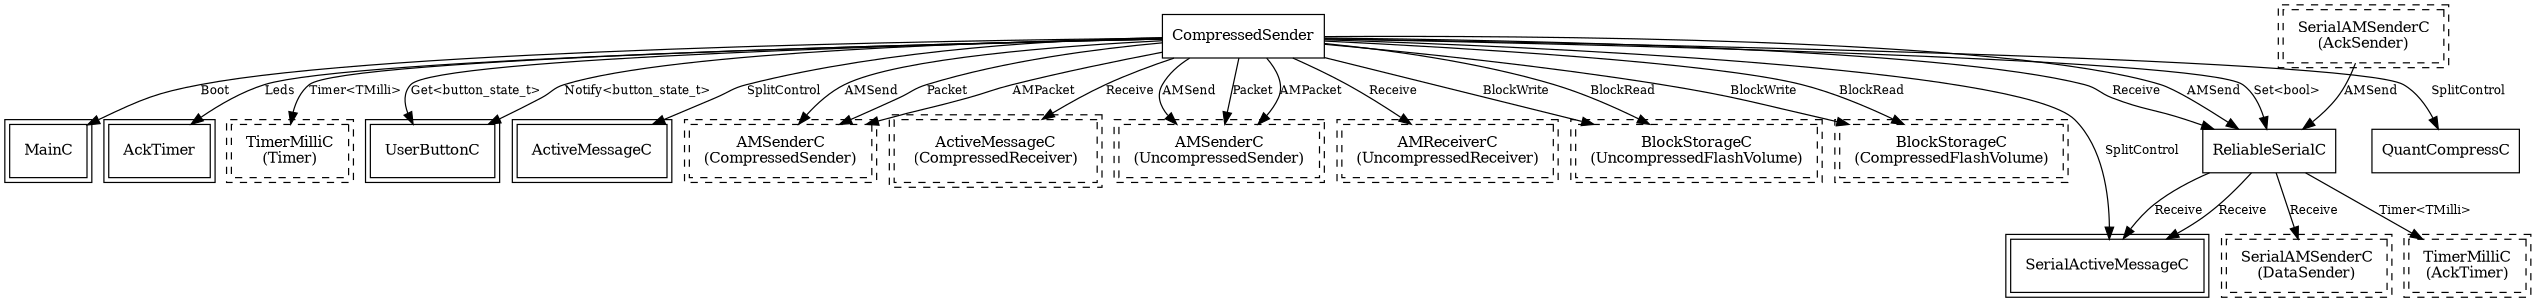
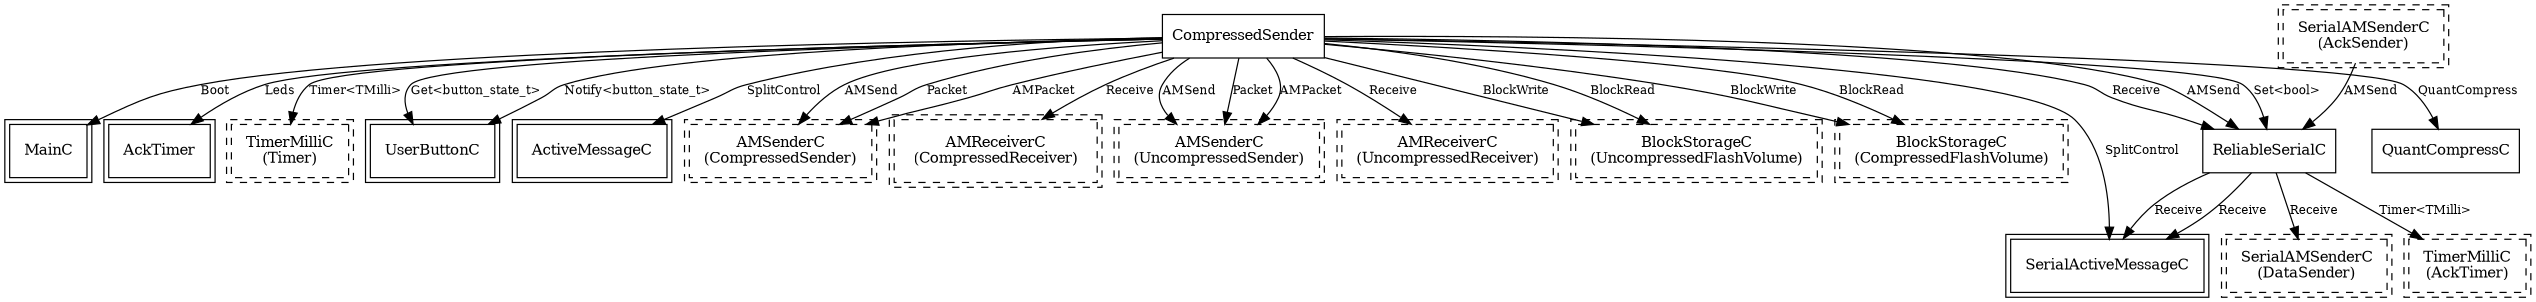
edge "CompressedSender" -> "QuantCompressC": label "SplitControl" -> "QuantCompress"
node "ActiveMessageC (CompressedReceiver)": label "ActiveMessageC (CompressedReceiver)" -> "AMReceiverC (CompressedReceiver)"
